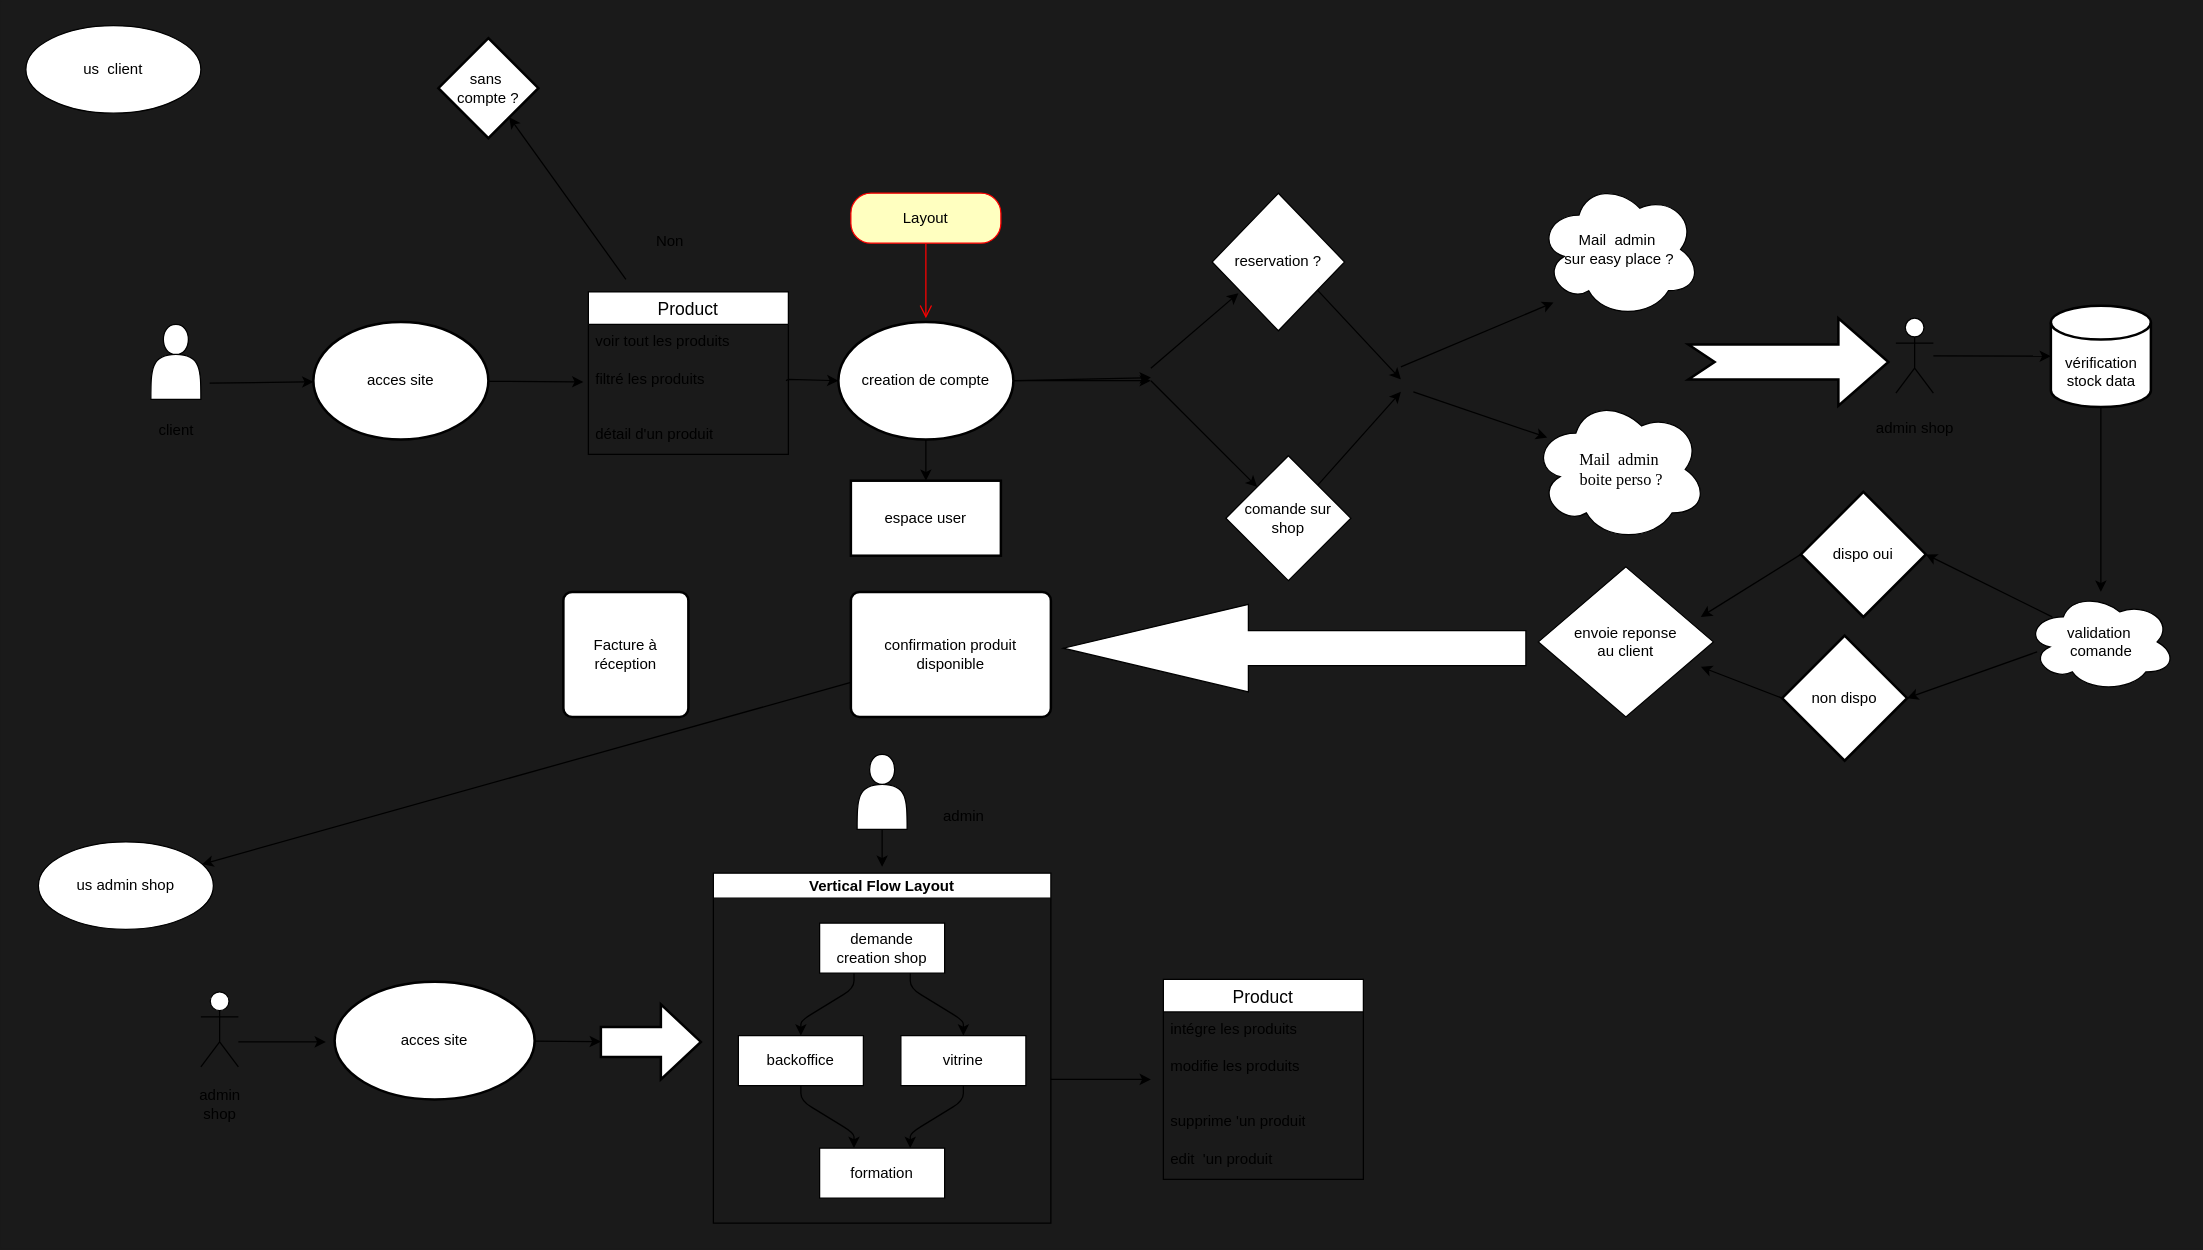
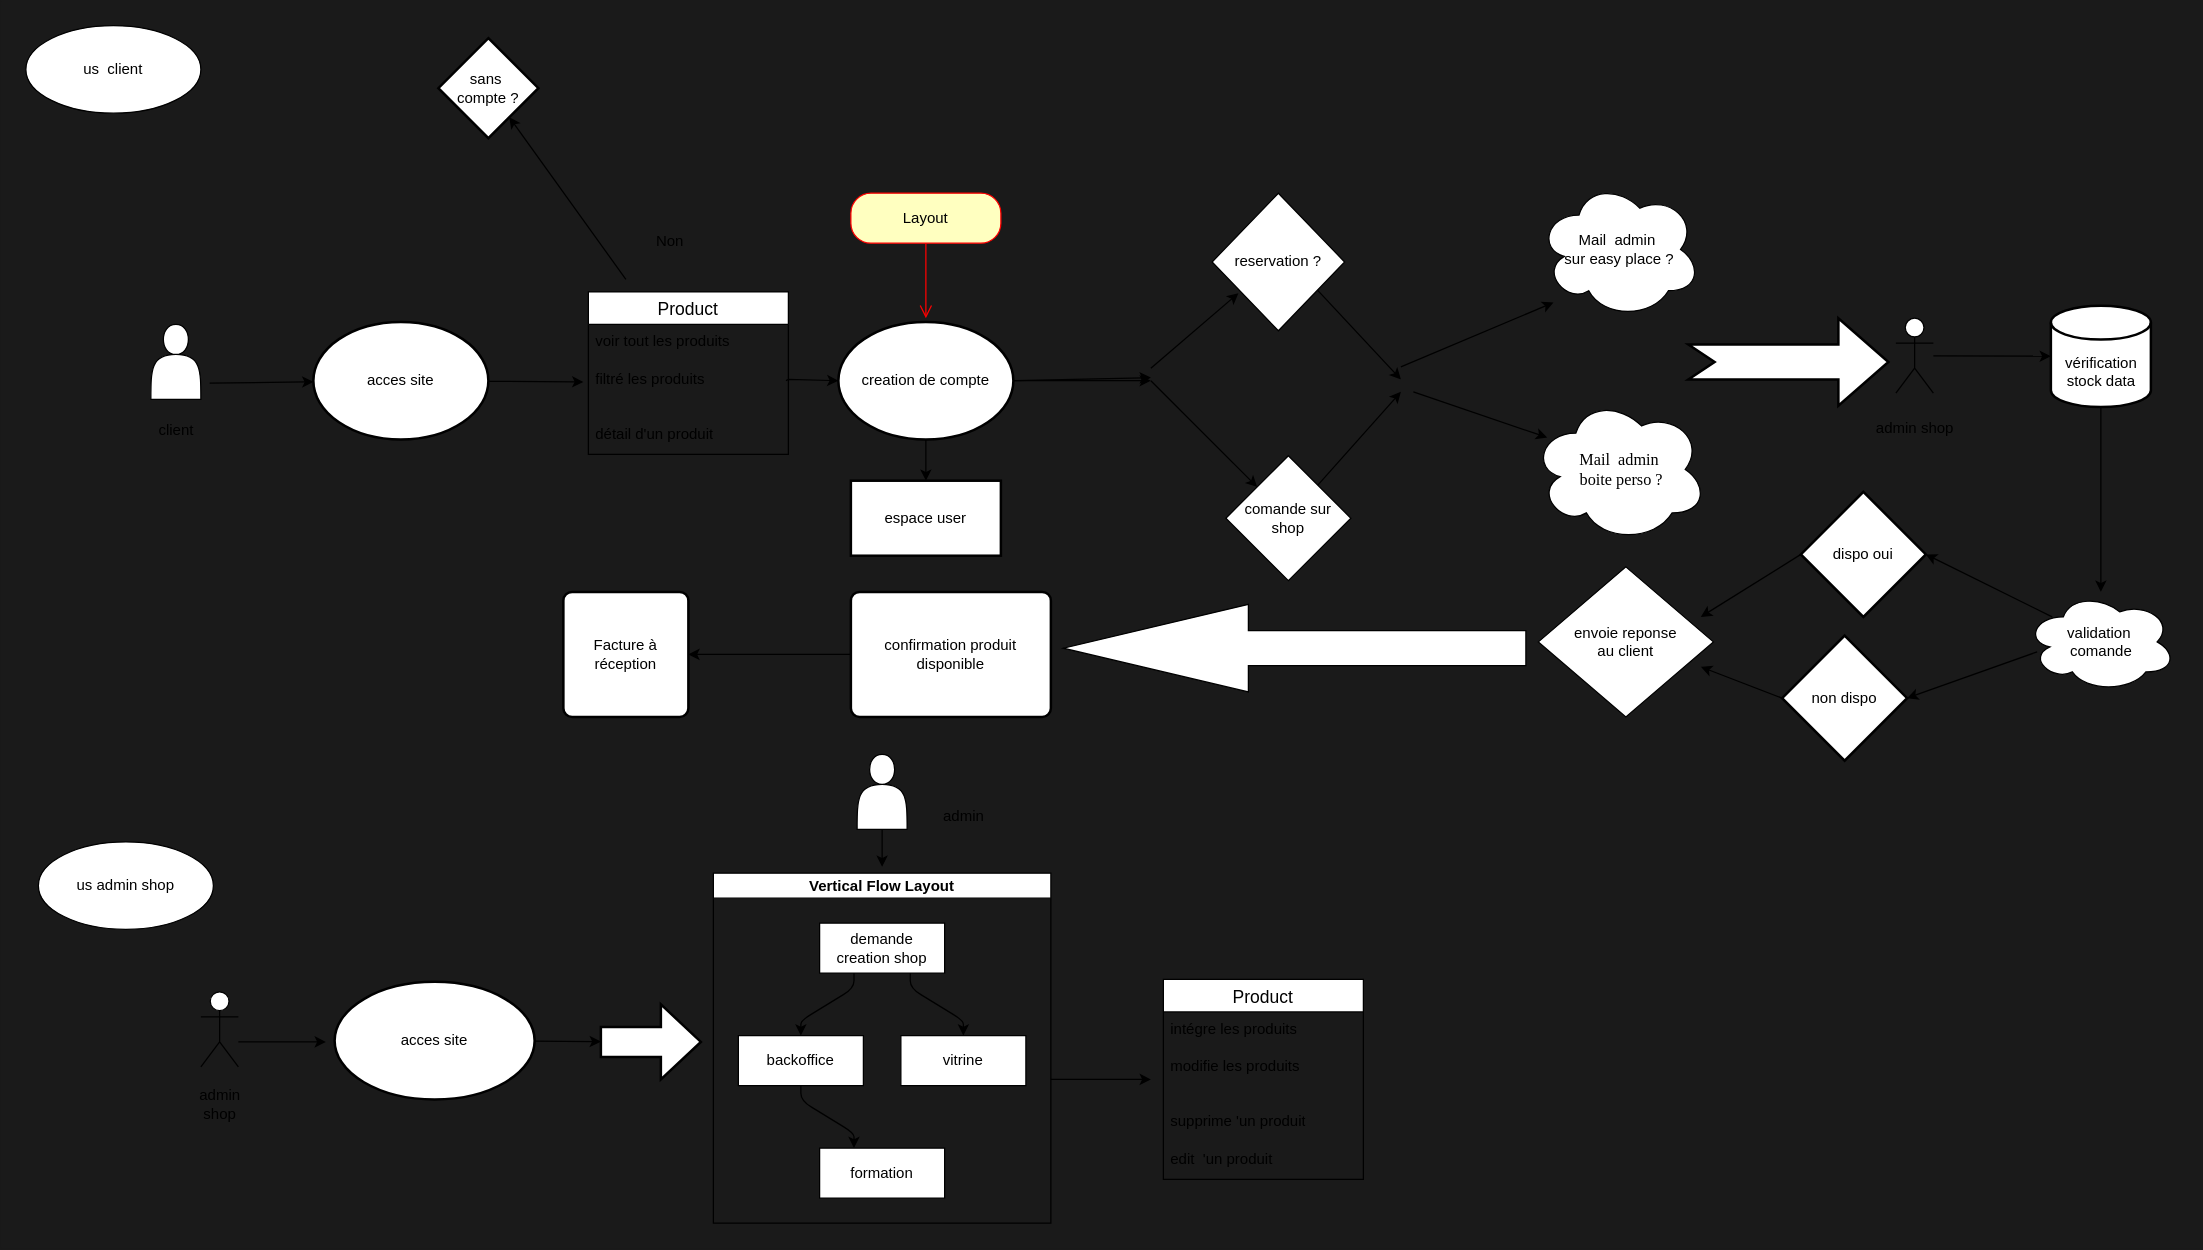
edge "confirmation produit disponible" -> "us admin shop": now "confirmation produit disponible" -> "Facture à réception"
edge "vitrine" -> "formation": removed
